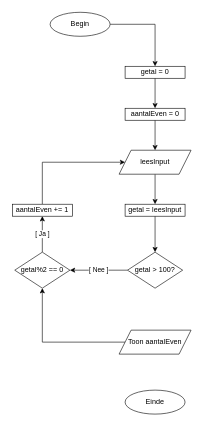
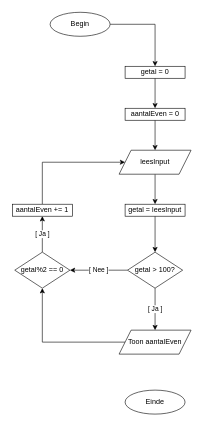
edge "getal > 100?" -> "Toon aantalEven": added, label "[ Ja ]"
